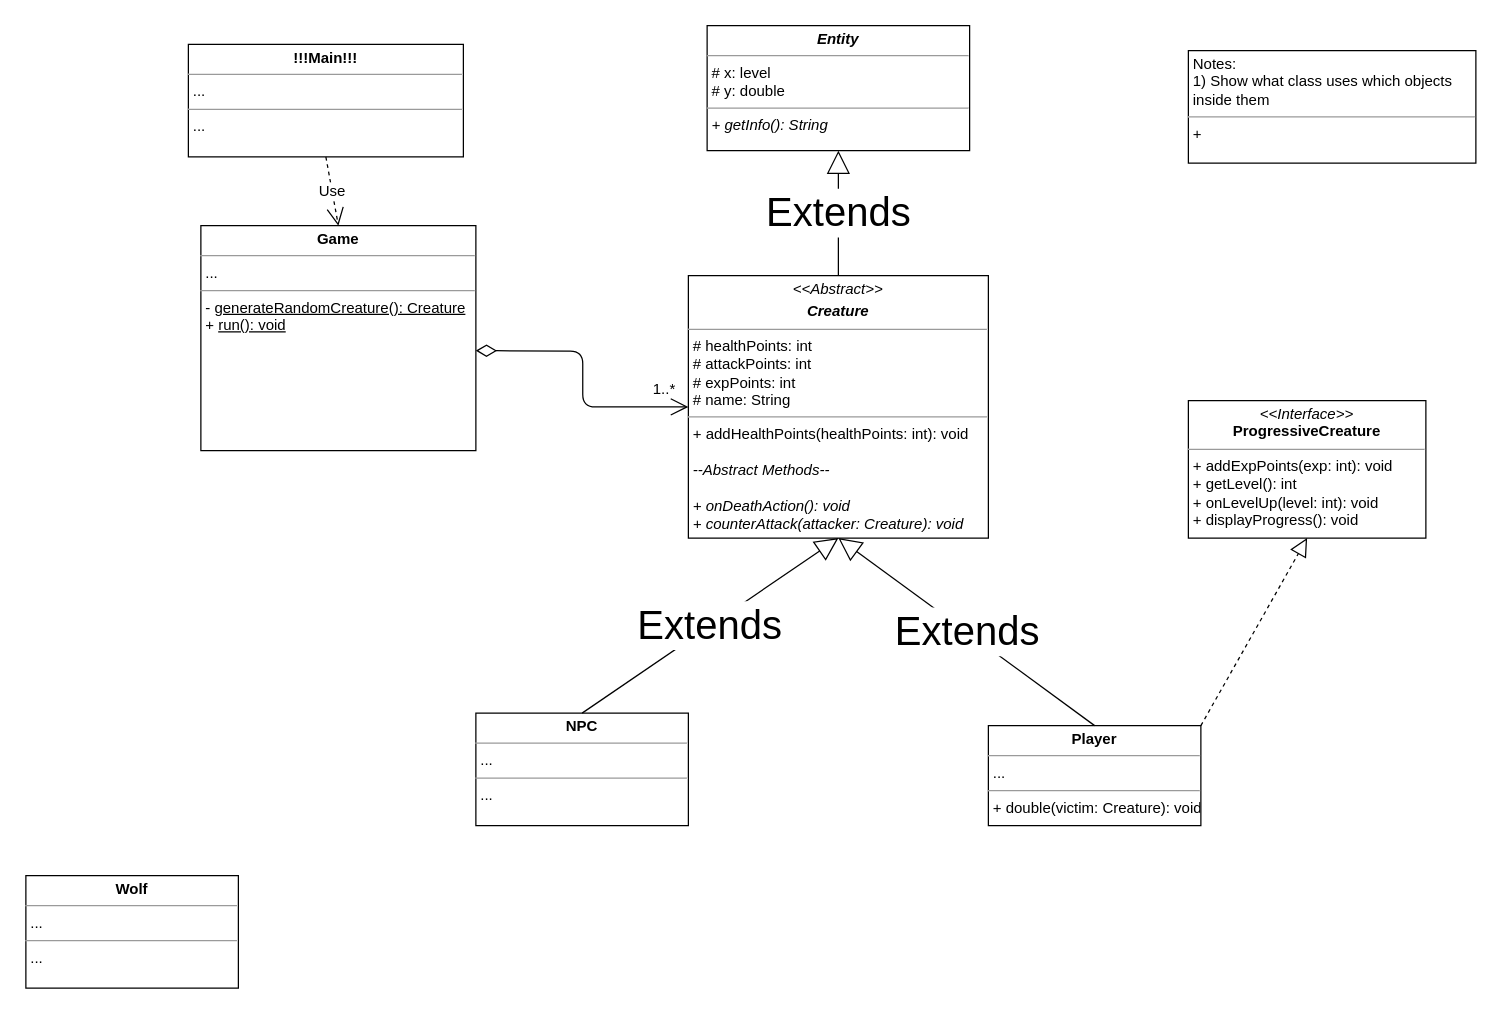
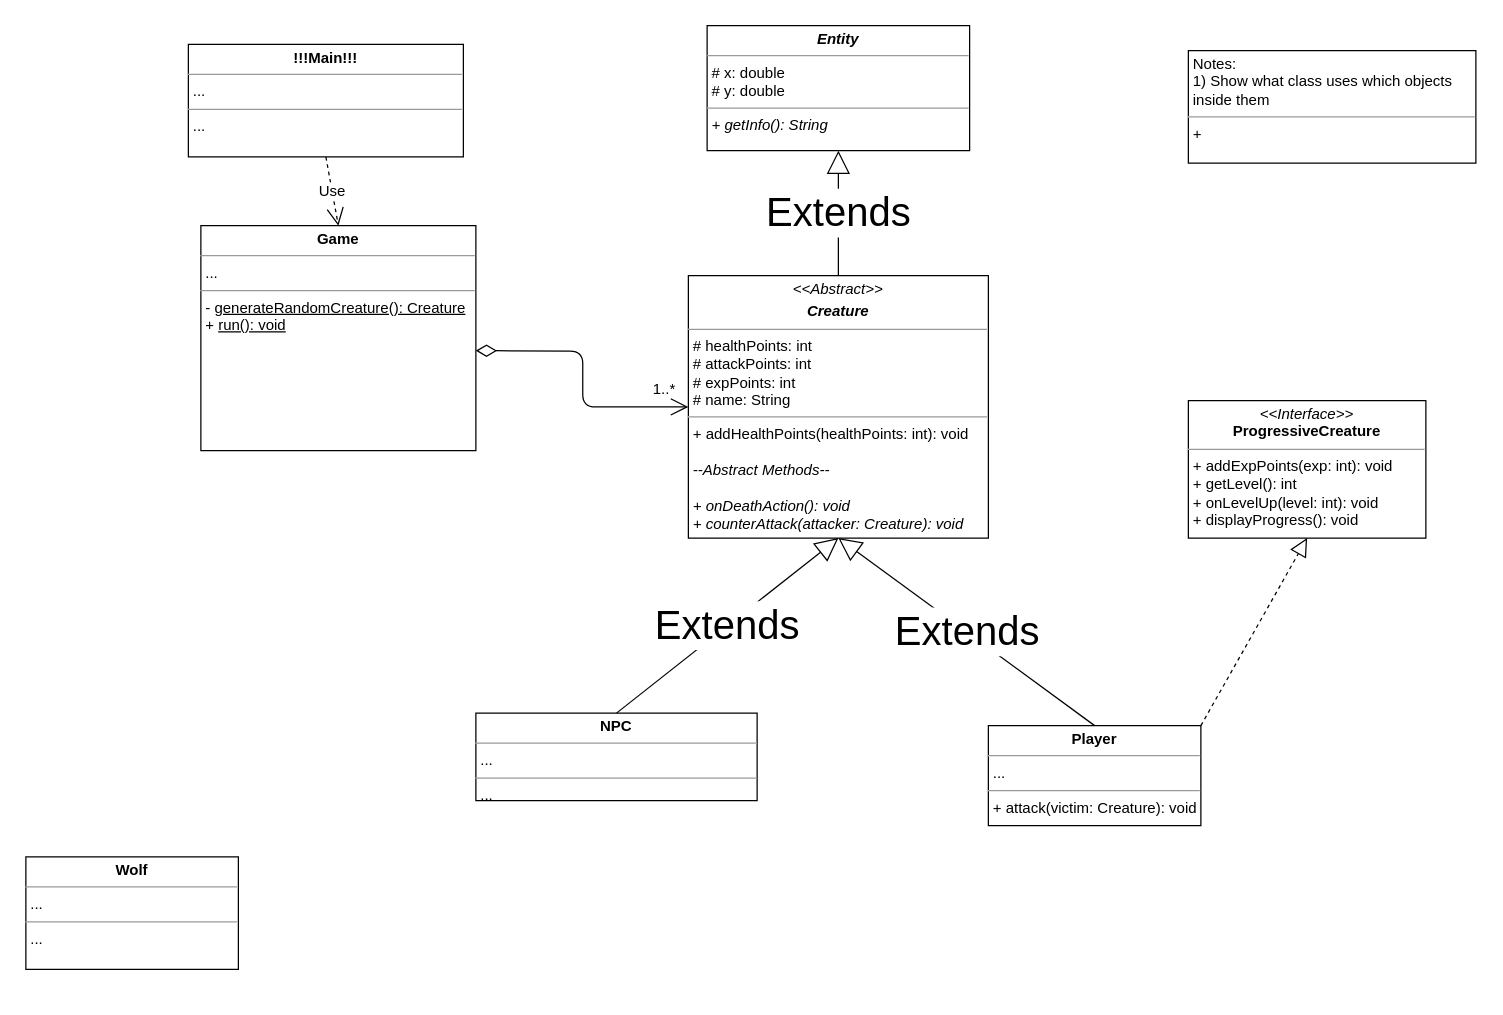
node "Entity # x: level # y: double + getInfo(): String": label "Entity # x: level # y: double + getInfo(): String" -> "Entity # x: double # y: double + getInfo(): String"
node "Player ... + double(victim: Creature): void": label "Player ... + double(victim: Creature): void" -> "Player ... + attack(victim: Creature): void"
node "NPC ... ...": size 213x113 -> 281x88
node "Wolf ... ...": moved (132, 932) -> (132, 913)
